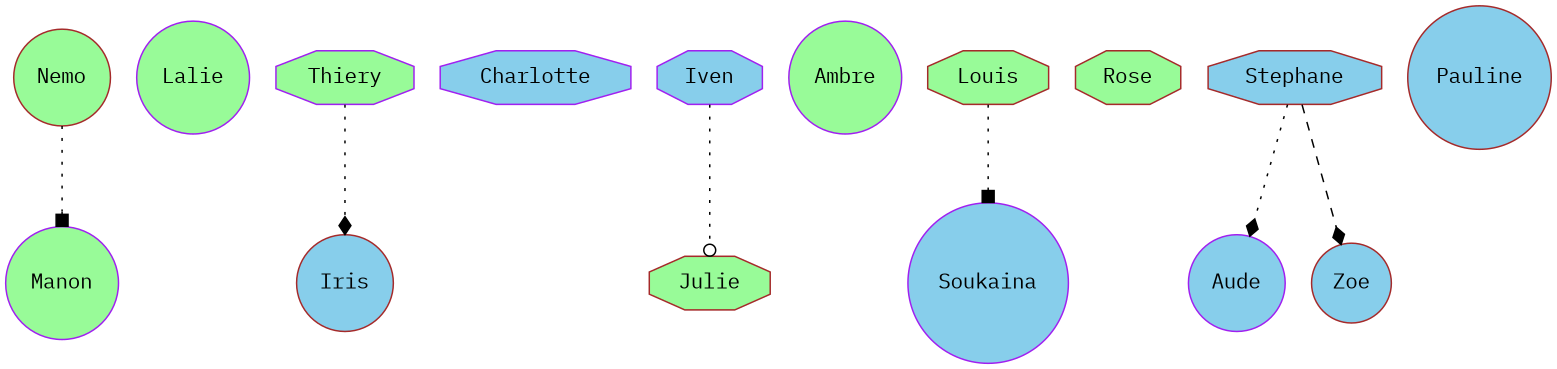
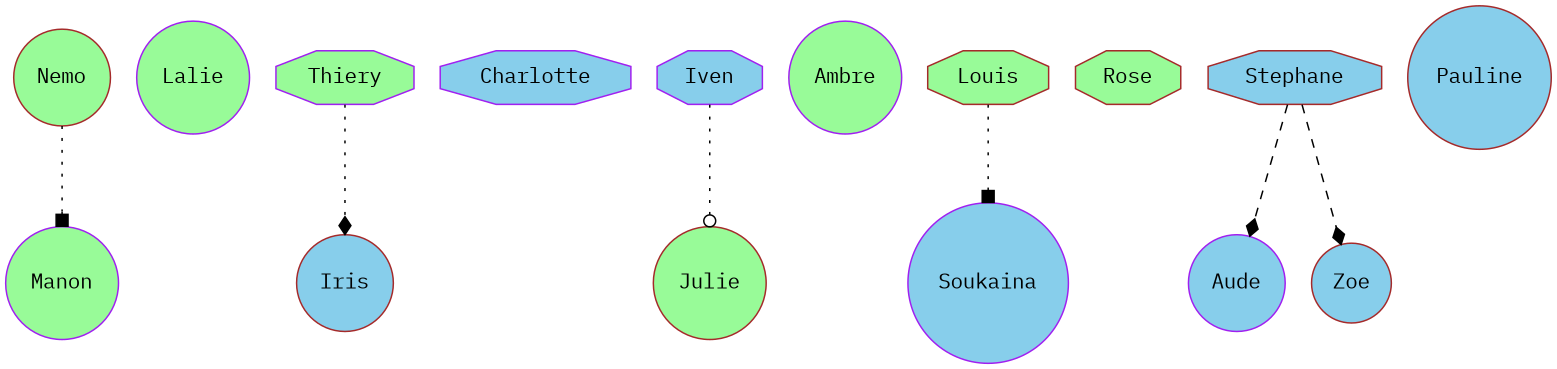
edge "Stephane" -> "Aude": style dotted -> dashed
node "Julie": shape octagon -> circle
